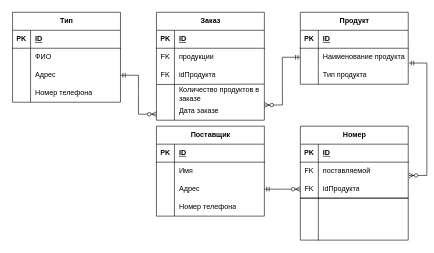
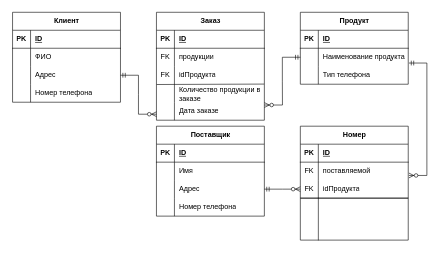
node "Тип": label "Тип" -> "Клиент"
node "Тип продукта": label "Тип продукта" -> "Тип телефона"
node "Количество продуктов в заказе": label "Количество продуктов в заказе" -> "Количество продукции в заказе"
